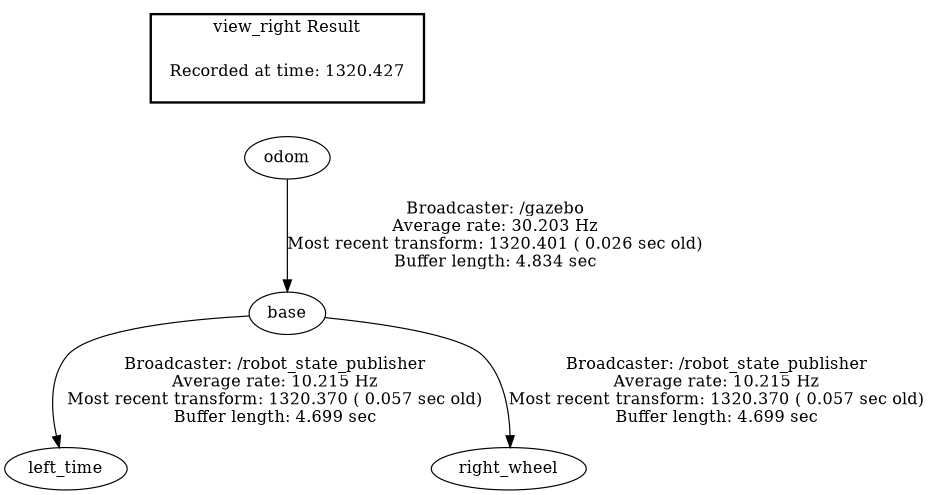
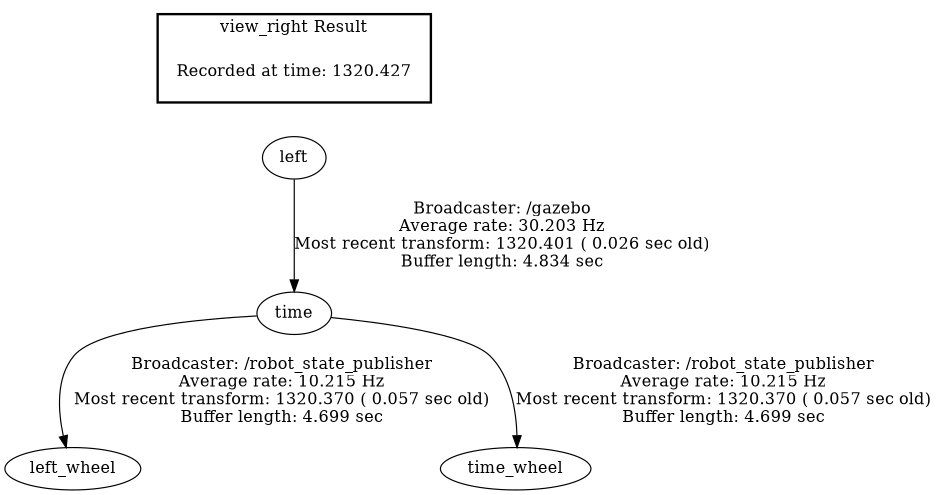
node "odom": label "odom" -> "left"
node "base": label "base" -> "time"
node "left_time": label "left_time" -> "left_wheel"
node "right_wheel": label "right_wheel" -> "time_wheel"
